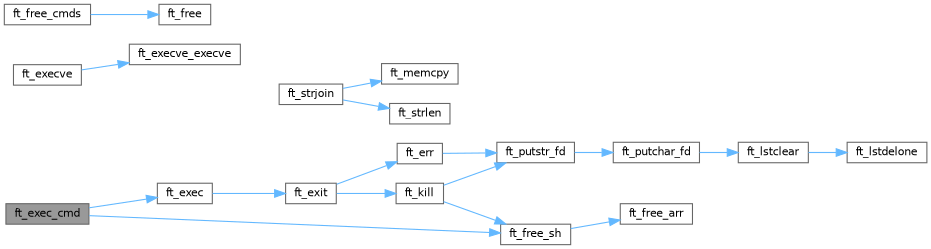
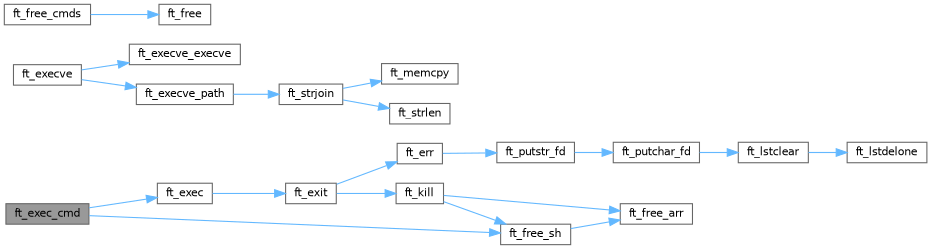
node "ft_execve_path": added
edge "ft_kill" -> "ft_putstr_fd": now "ft_kill" -> "ft_free_arr"
